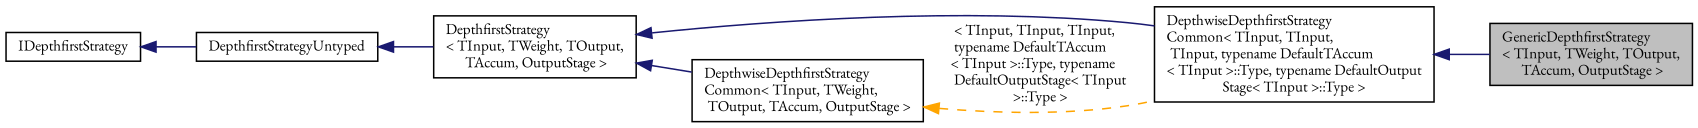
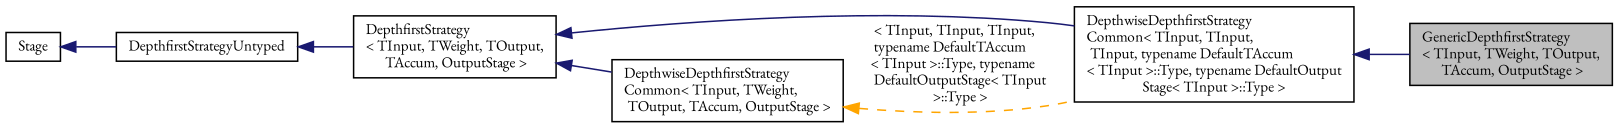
node "IDepthfirstStrategy": label "IDepthfirstStrategy" -> "Stage"
